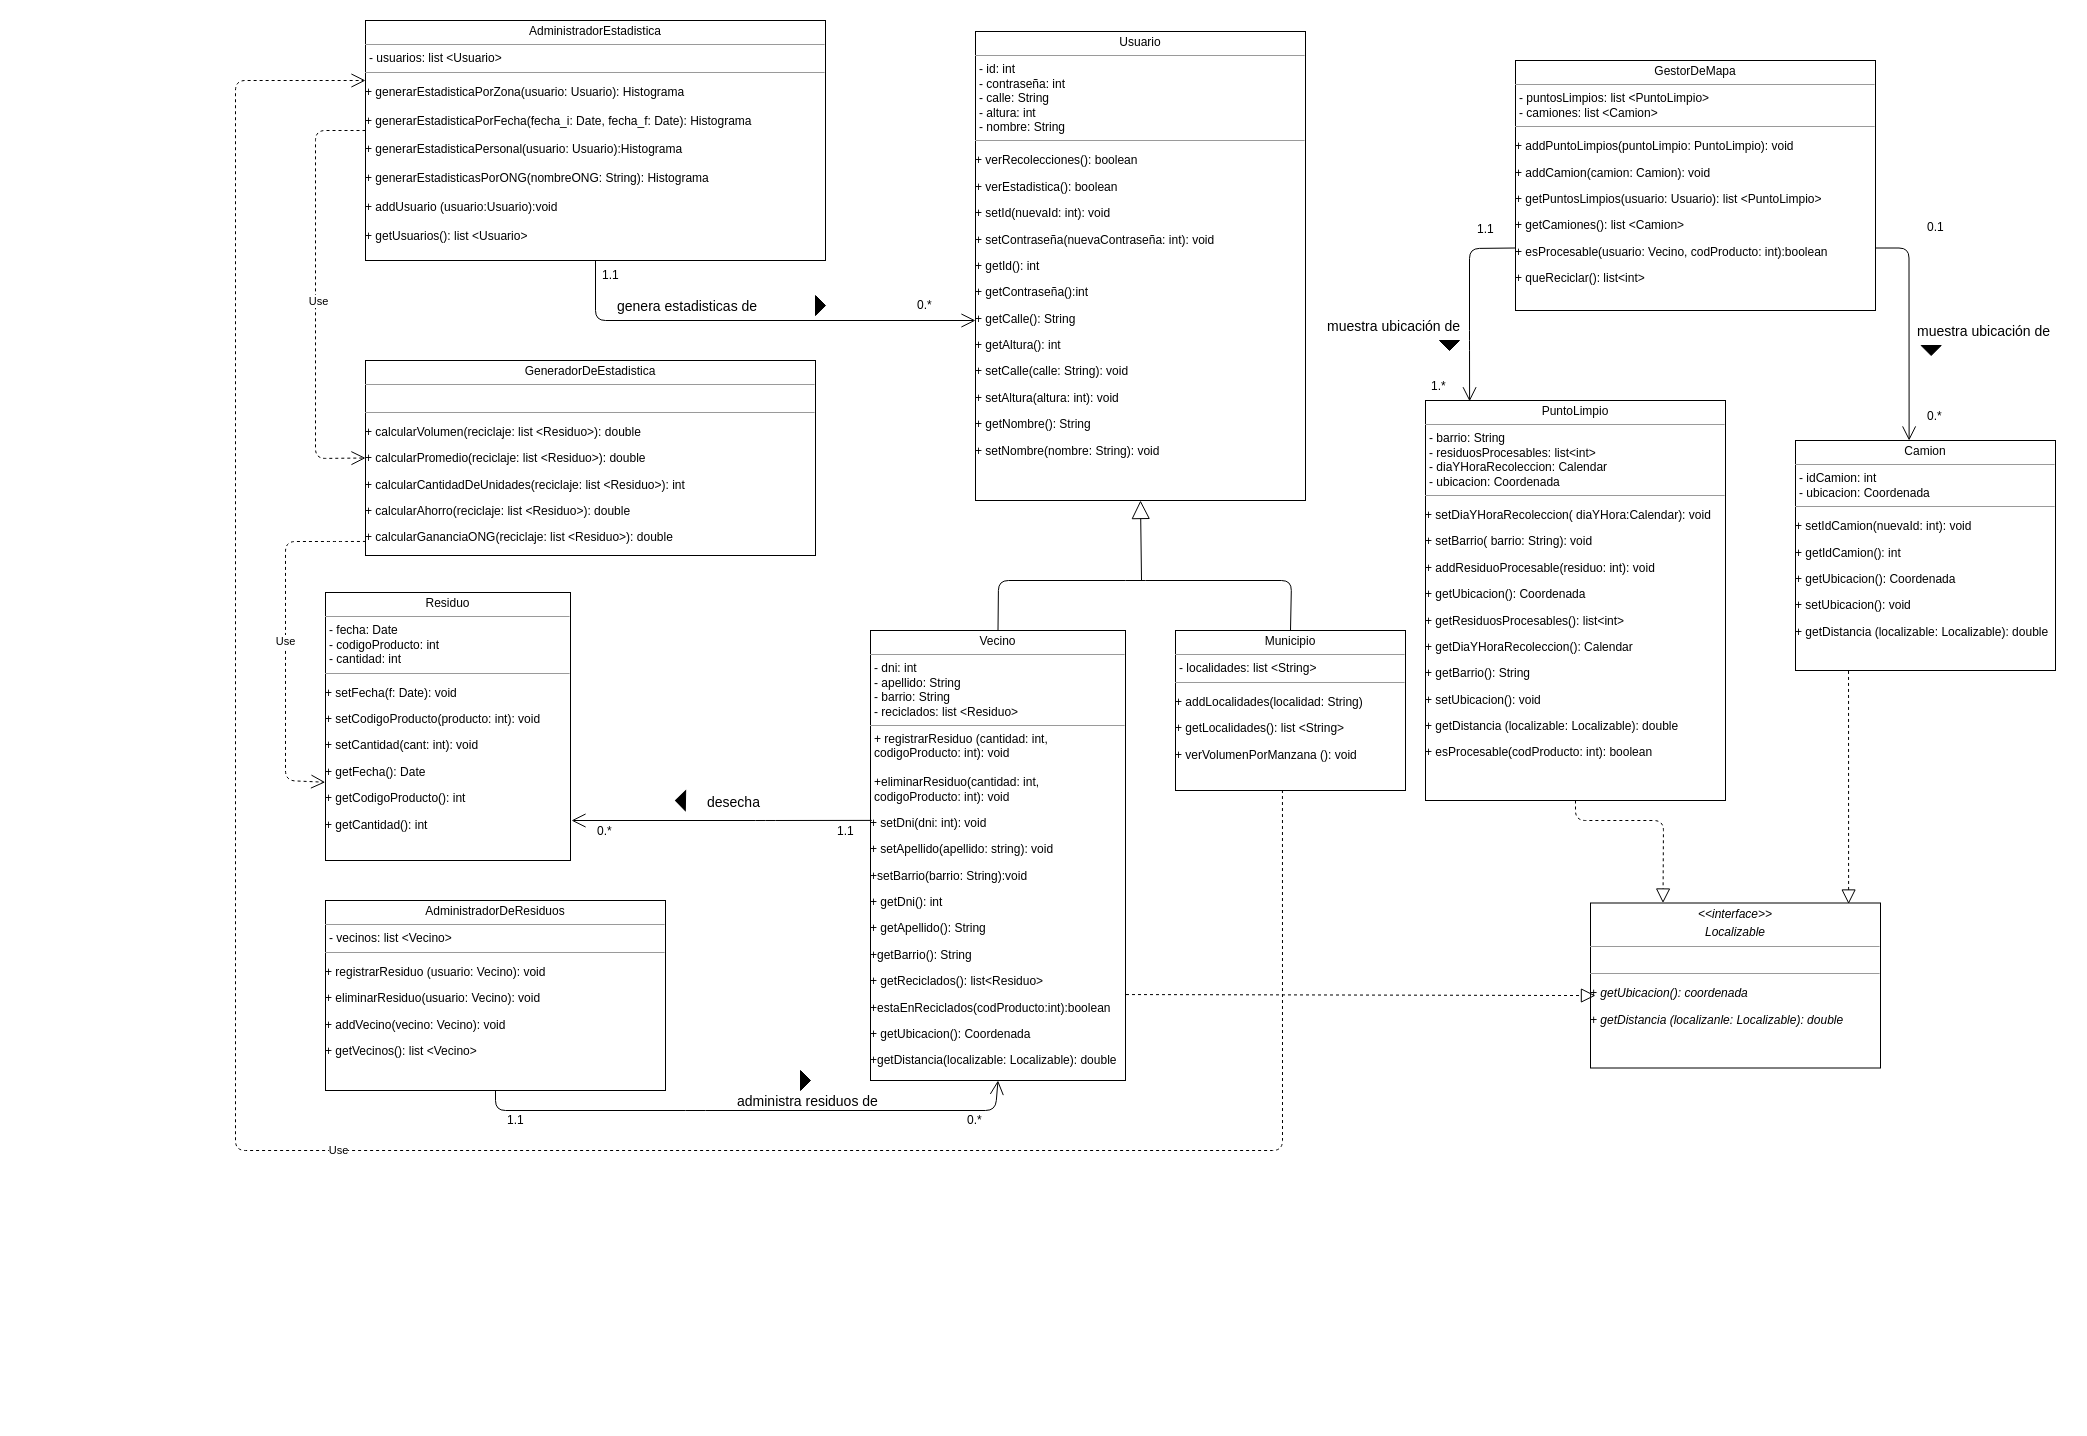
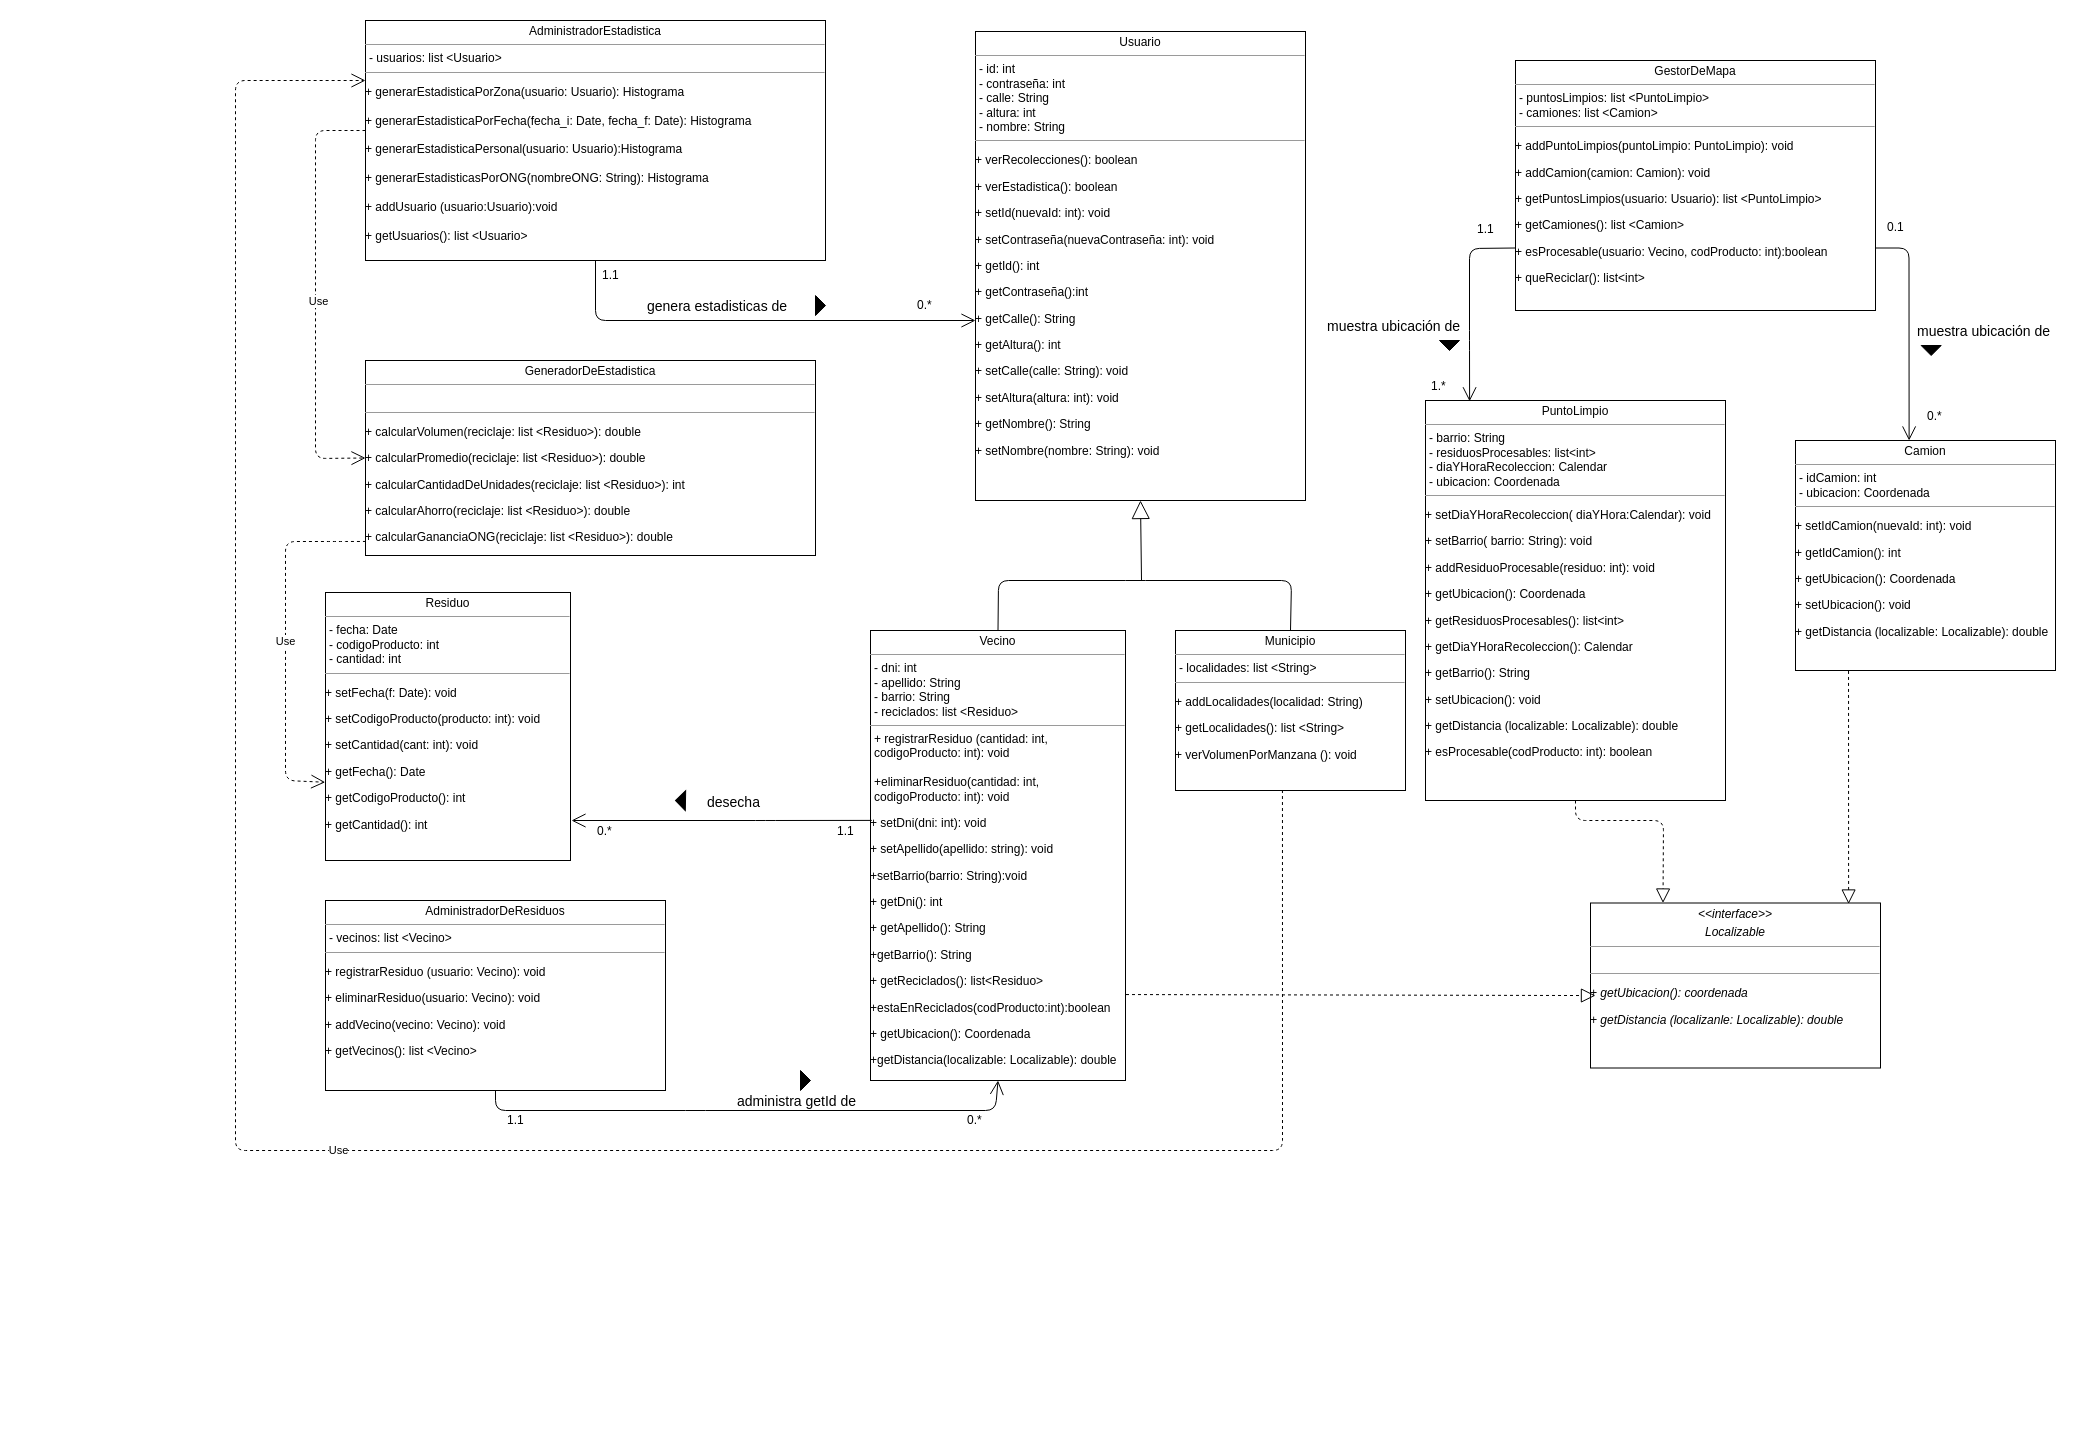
node "0.1": moved (1941, 228) -> (1901, 228)
node "genera estadisticas de": moved (696, 306) -> (726, 306)
node "administra residuos de": label "administra residuos de" -> "administra getId de"
